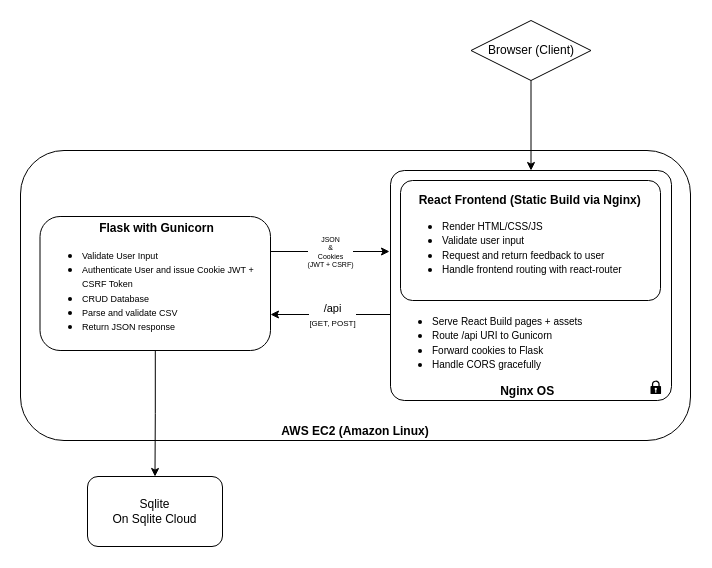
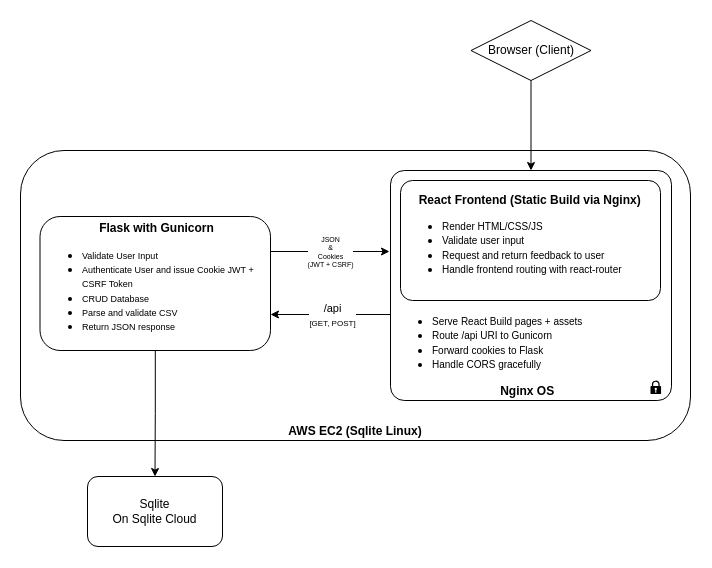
node "AWS EC2 (Amazon Linux)": label "AWS EC2 (Amazon Linux)" -> "AWS EC2 (Sqlite Linux)"
